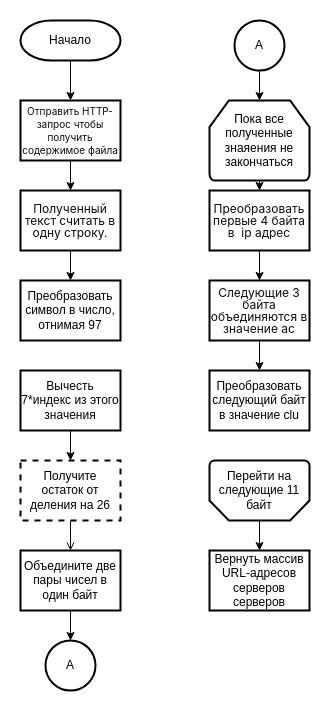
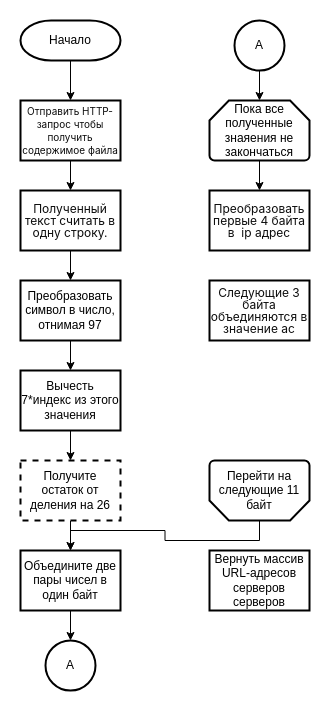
node "Пока все полученные знаяения не закончаться": size 100x80 -> 100x60
edge "Преобразовать первые 4 байта в ip адрес" -> "Следующие 3 байта объединяются в значение ac": removed
edge "Преобразовать символ в число, отнимая 97" -> "Вычесть 7*индекс из этого значения": added
edge "Следующие 3 байта объединяются в значение ac" -> "Преобразовать следующий байт в значение clu": removed
node "Преобразовать следующий байт в значение clu": removed
edge "Перейти на следующие 11 байт" -> "Вернуть массив URL-адресов серверов серверов": now "Перейти на следующие 11 байт" -> "Объедините две пары чисел в один байт"
